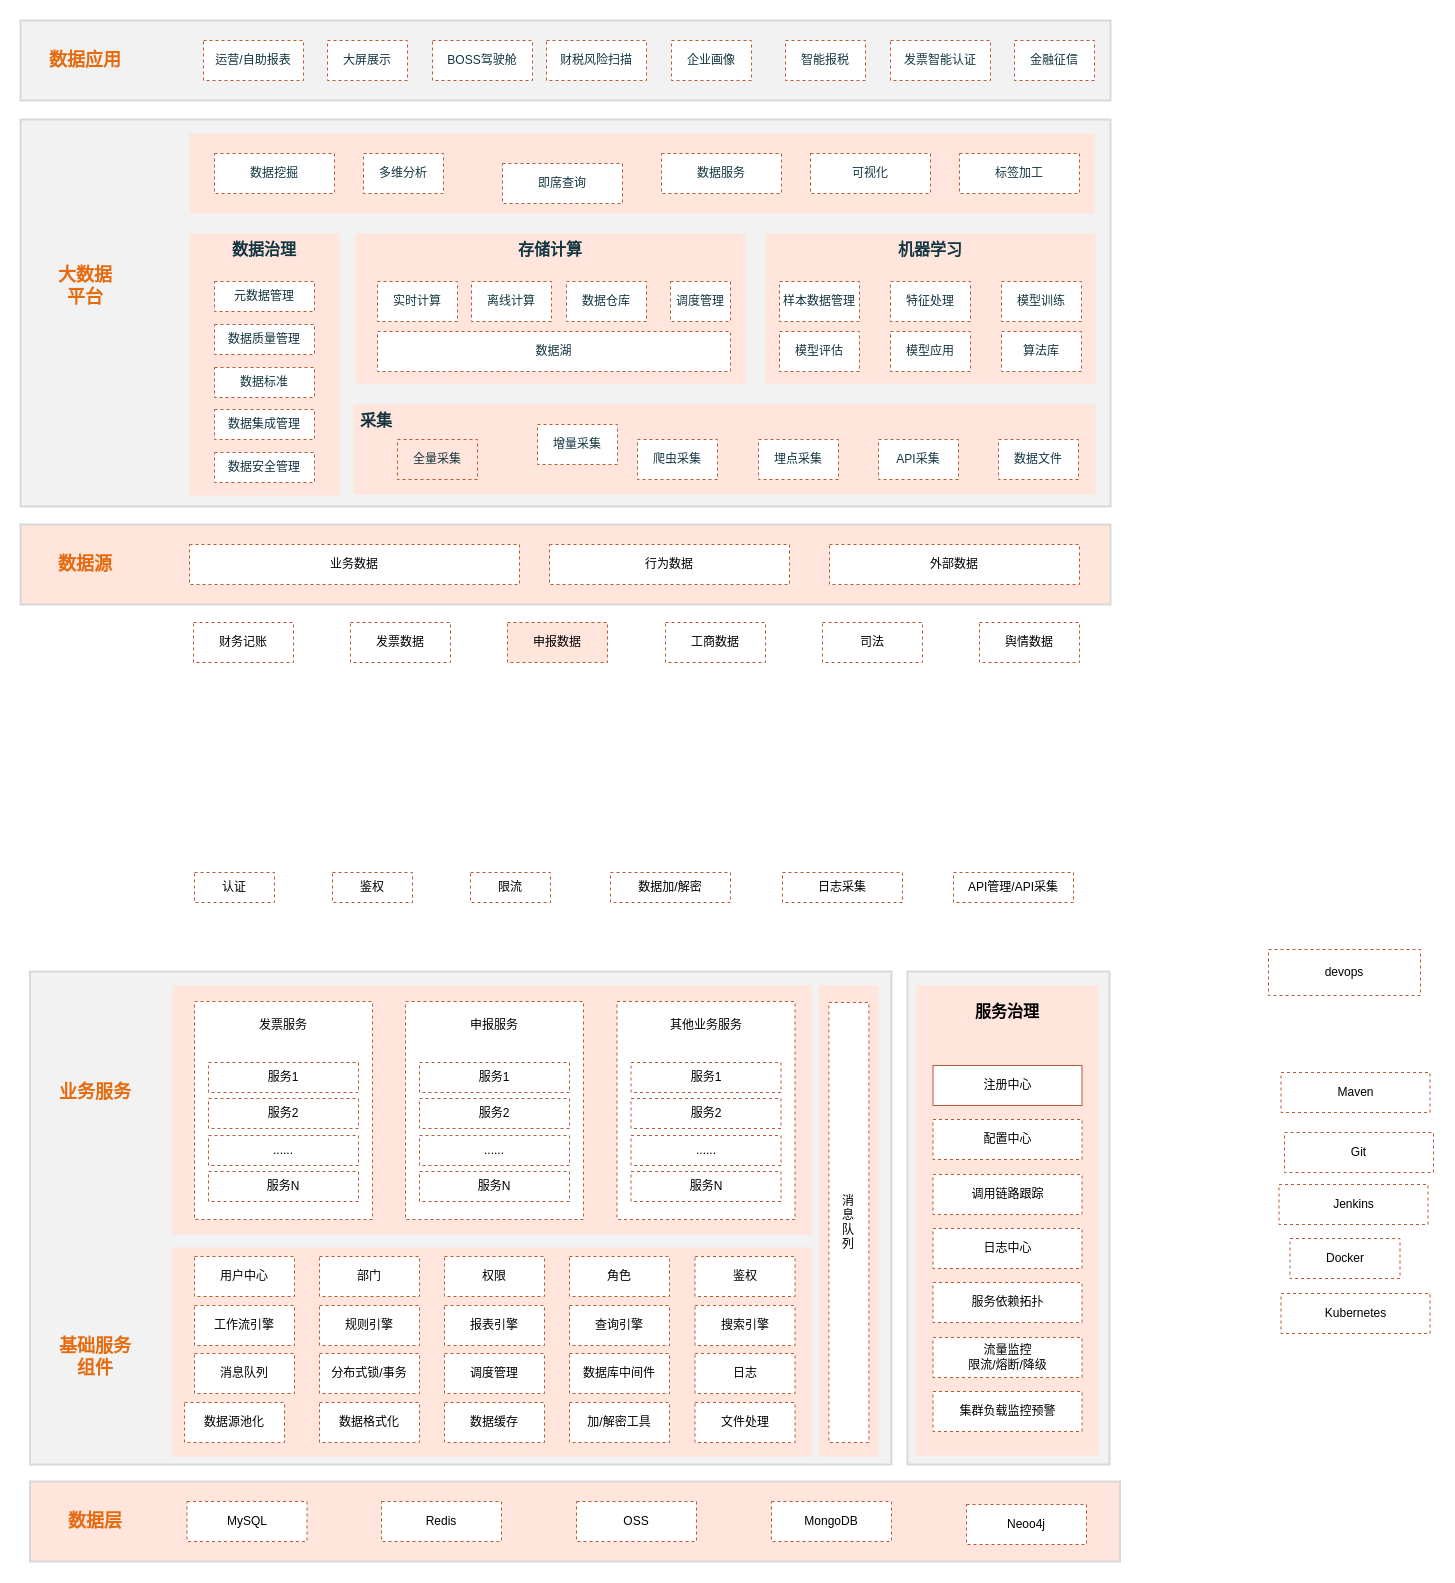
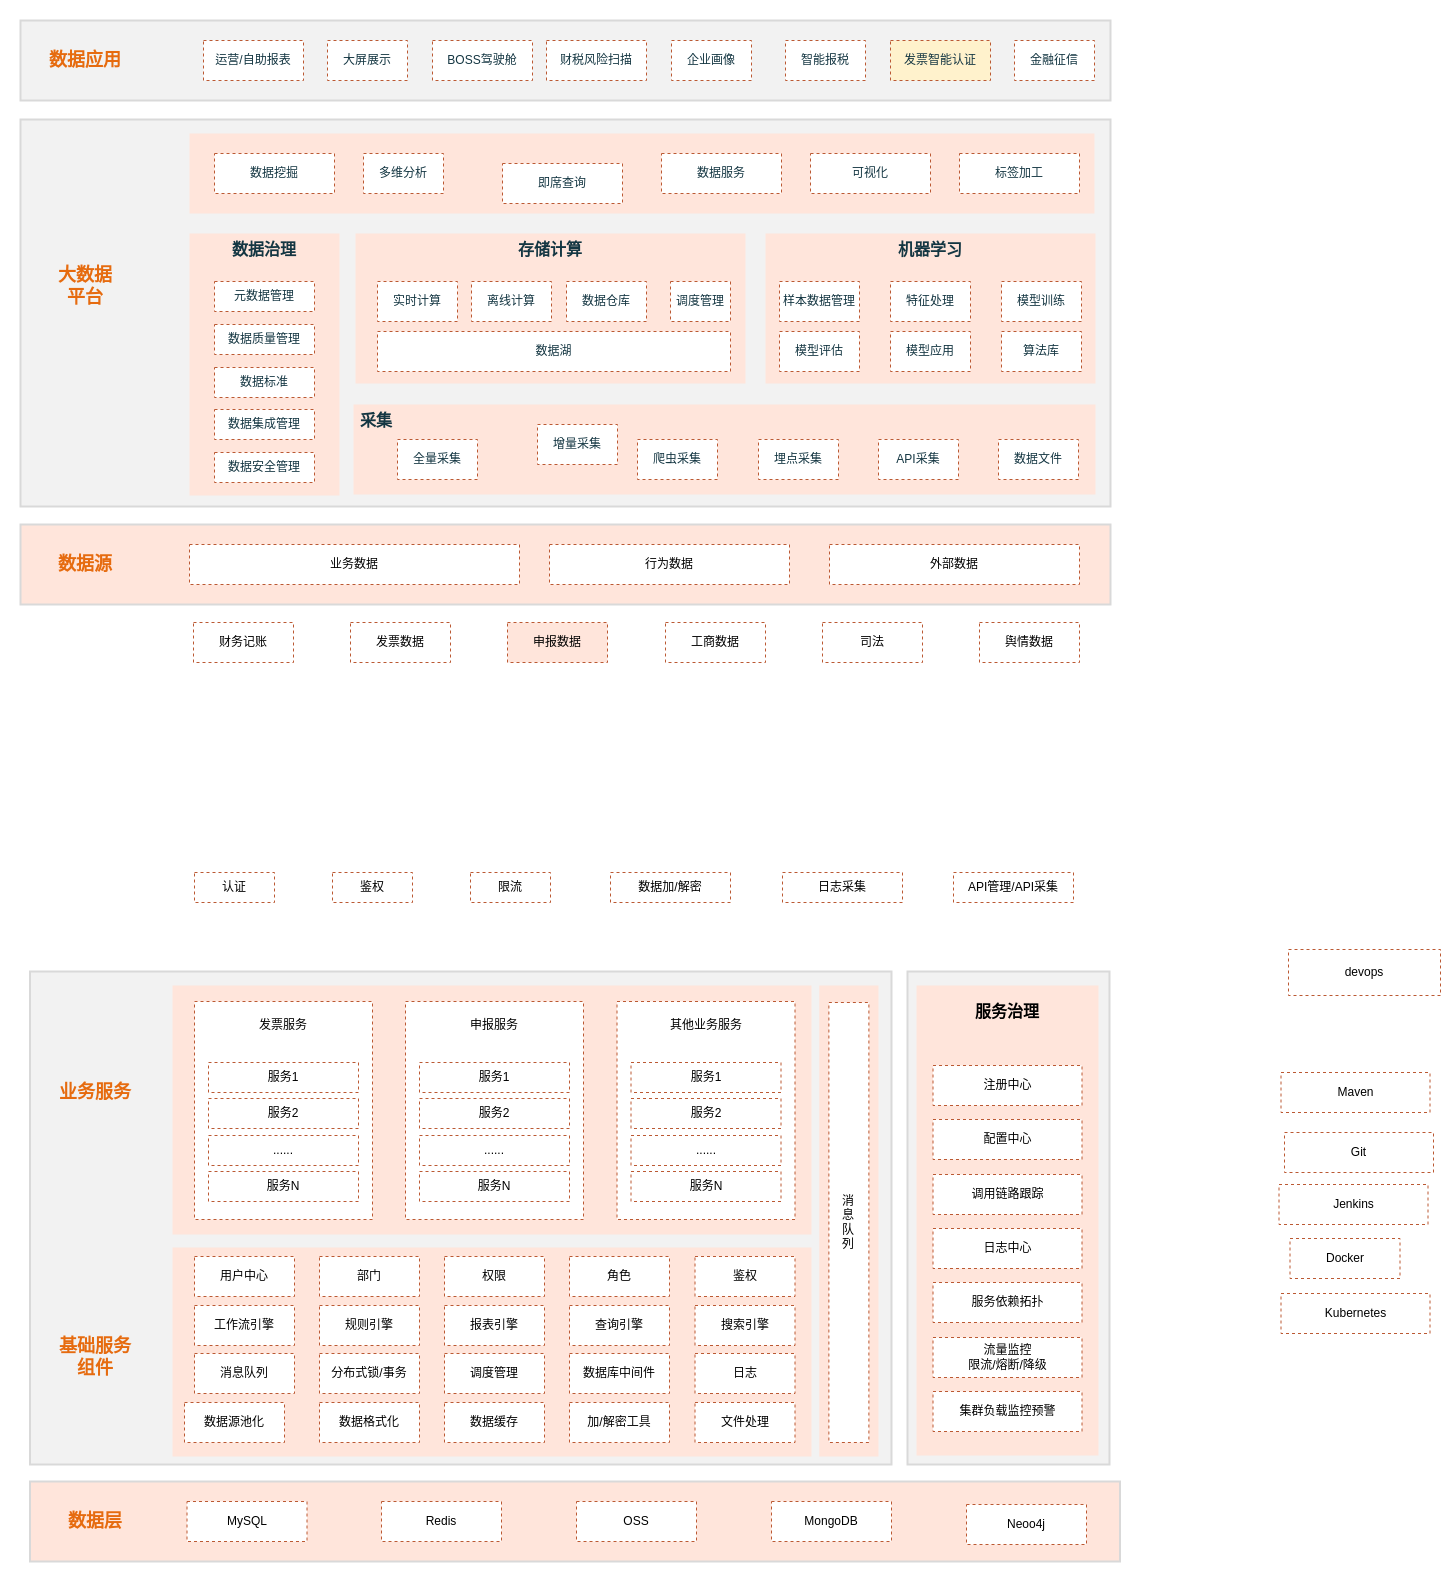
node "发票智能认证": fillcolor #ffffff -> #fff2cc
node "全量采集": fillcolor #ffe5db -> #ffffff
node "devops": moved (1345, 973) -> (1365, 973)
node "注册中心": style solid -> dashed
